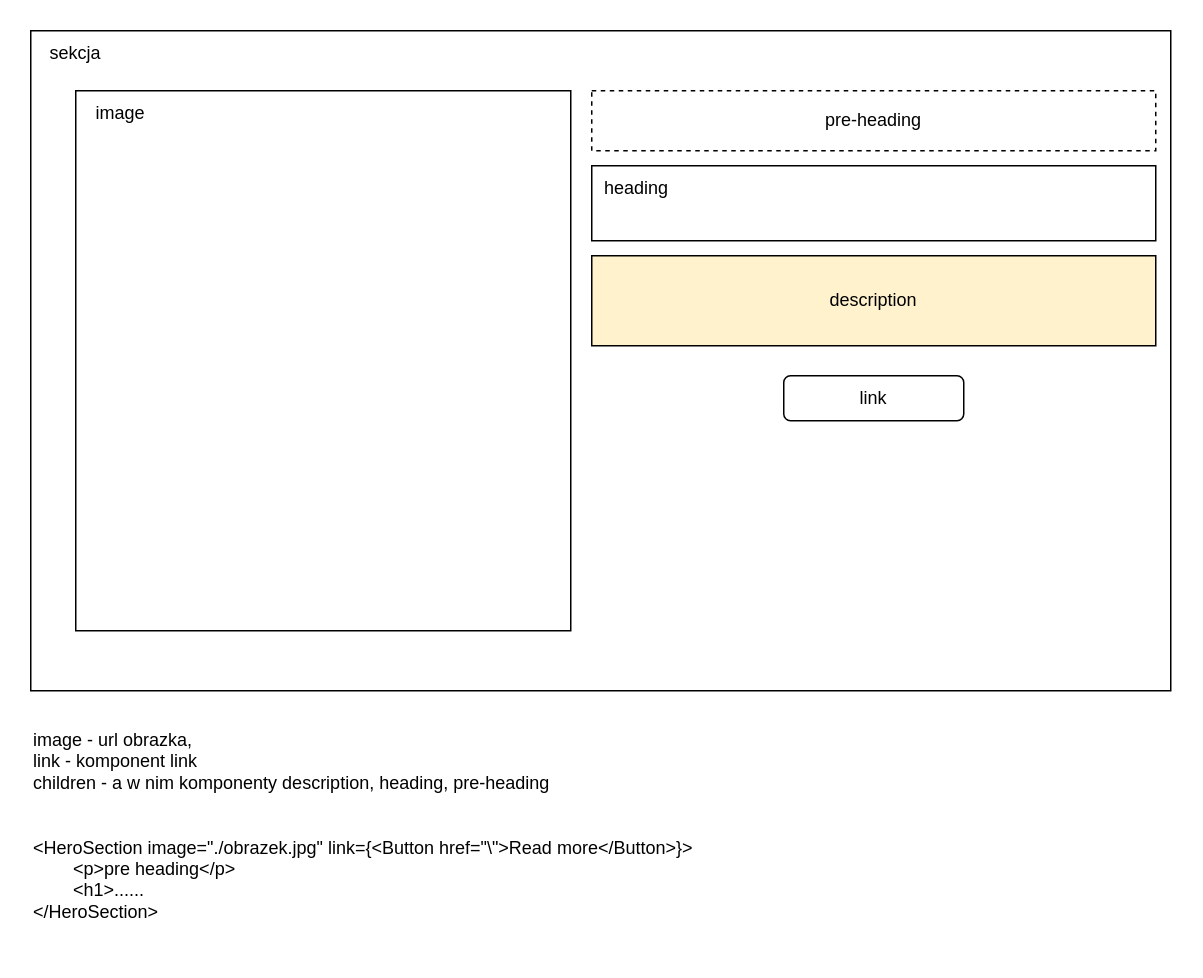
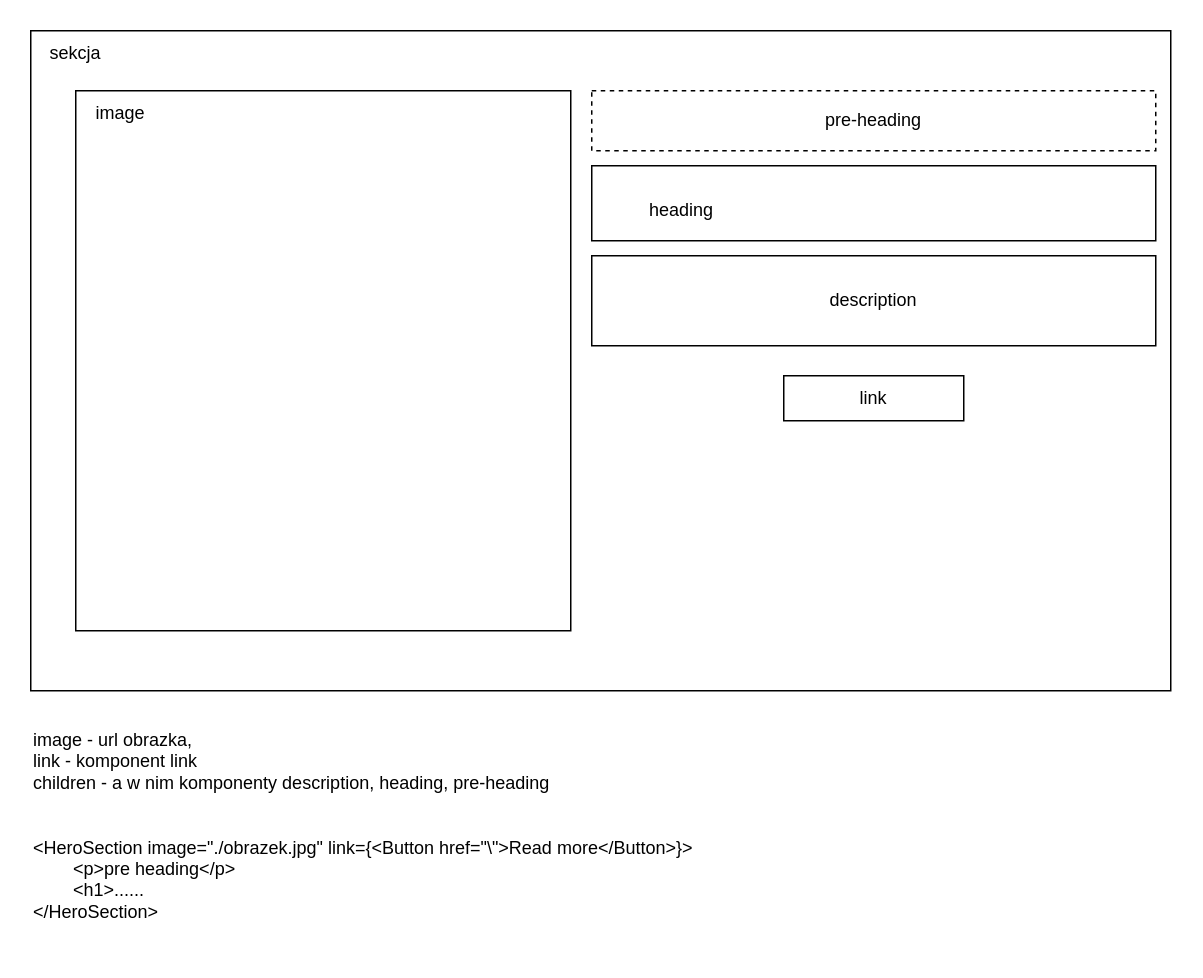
node "heading": moved (637, 188) -> (682, 211)
node "description": fillcolor #fff2cc -> #ffffff
node "link": shape rounded rectangle -> rectangle
